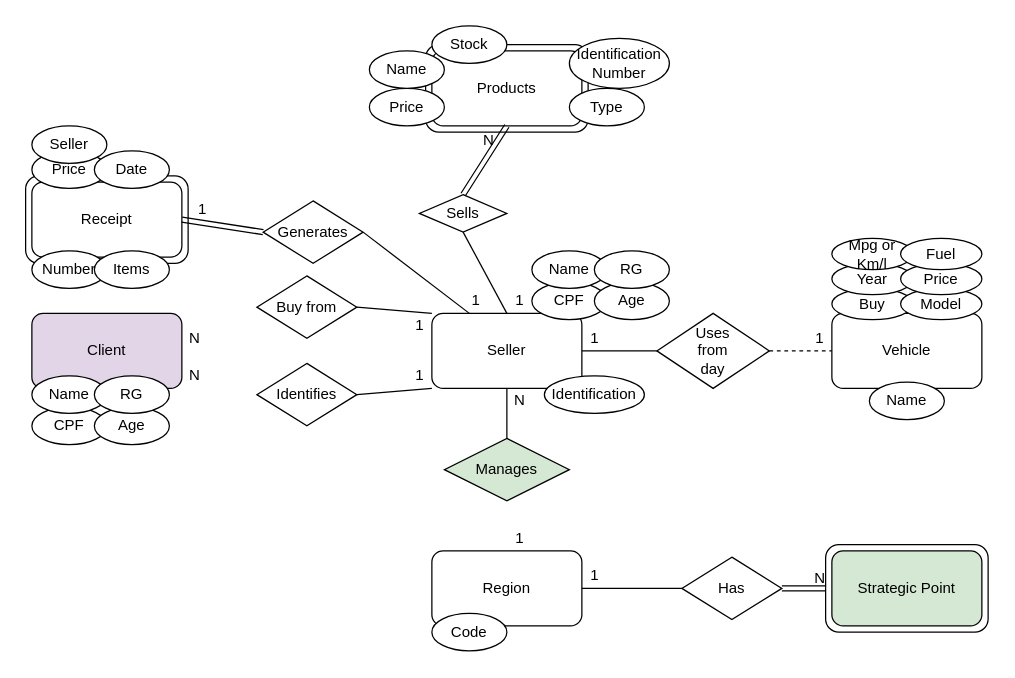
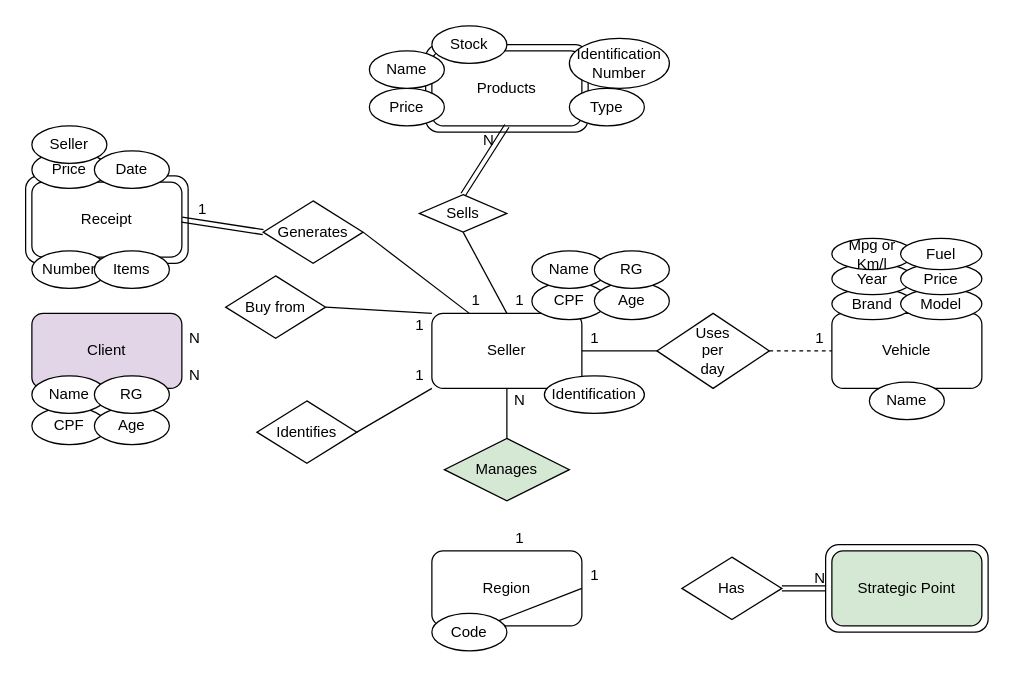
node "Buy": label "Buy" -> "Brand"
node "Buy from": moved (307, 307) -> (276, 307)
node "Uses from day": label "Uses from day" -> "Uses per day"
node "Identifies": moved (307, 394) -> (307, 432)
edge "Region" -- "Has": now "Region" -- "Code"
